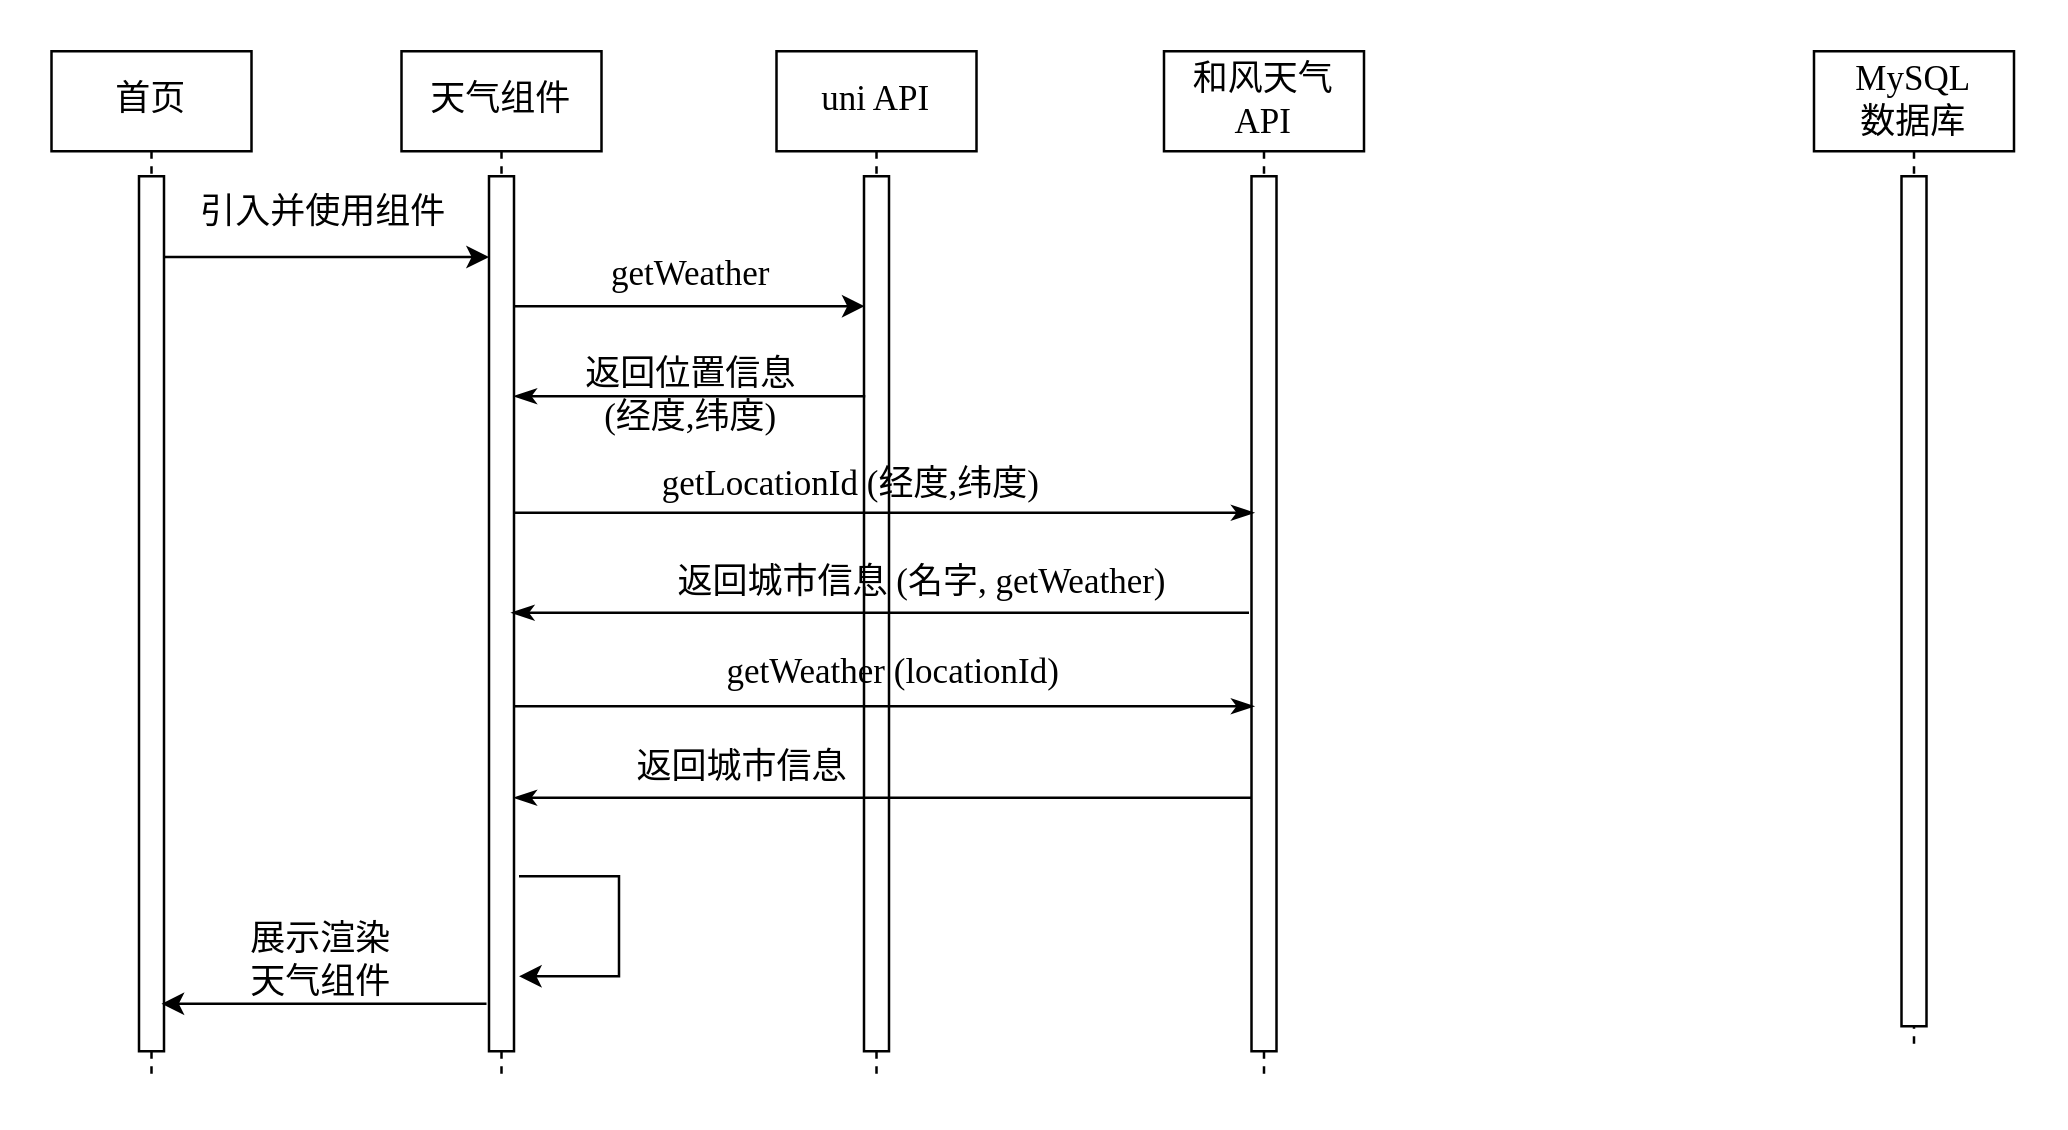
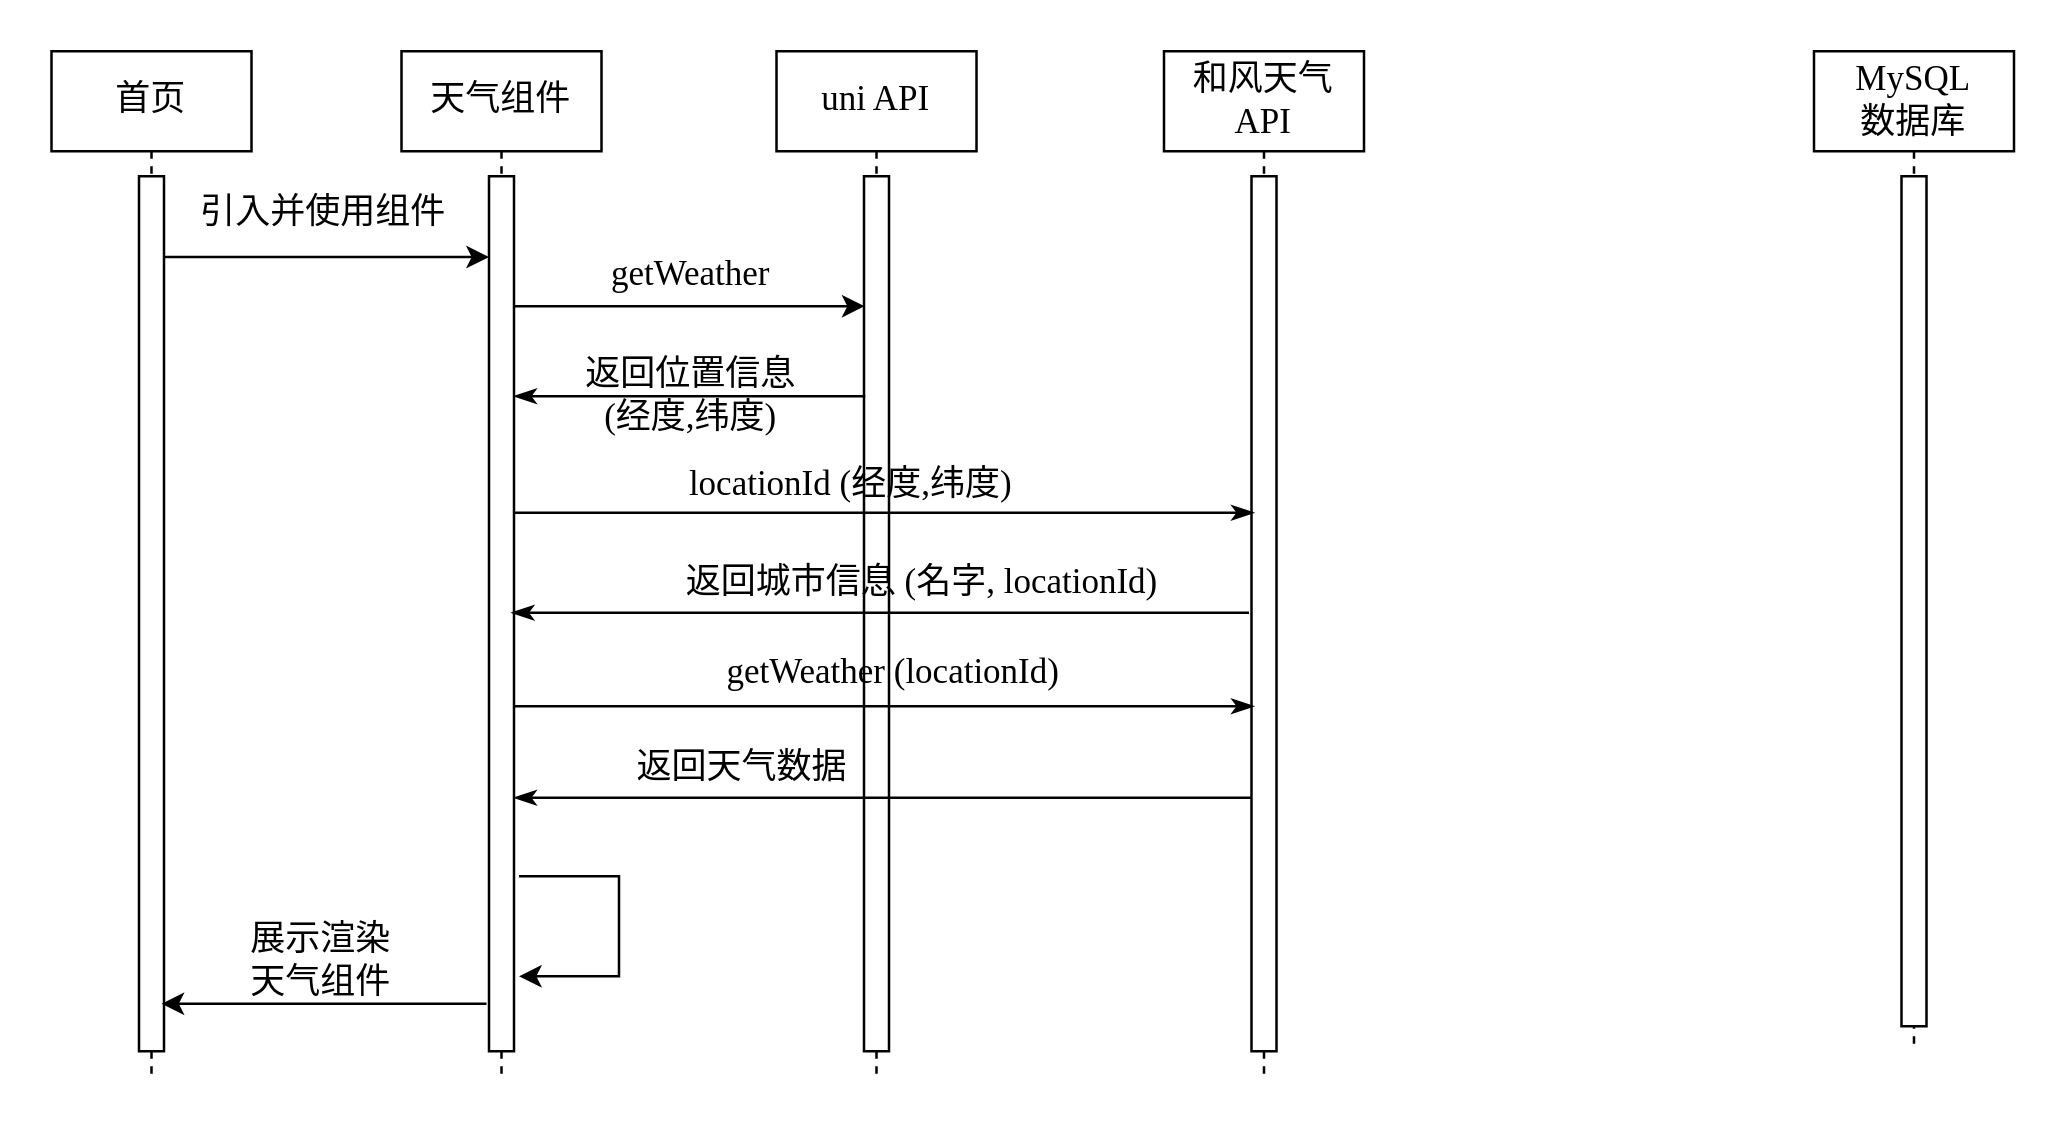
node "getLocationId (经度,纬度)": label "getLocationId (经度,纬度)" -> "locationId (经度,纬度)"
node "返回城市信息 (名字, getWeather)": label "返回城市信息 (名字, getWeather)" -> "返回城市信息 (名字, locationId)"
node "返回城市信息": label "返回城市信息" -> "返回天气数据"
